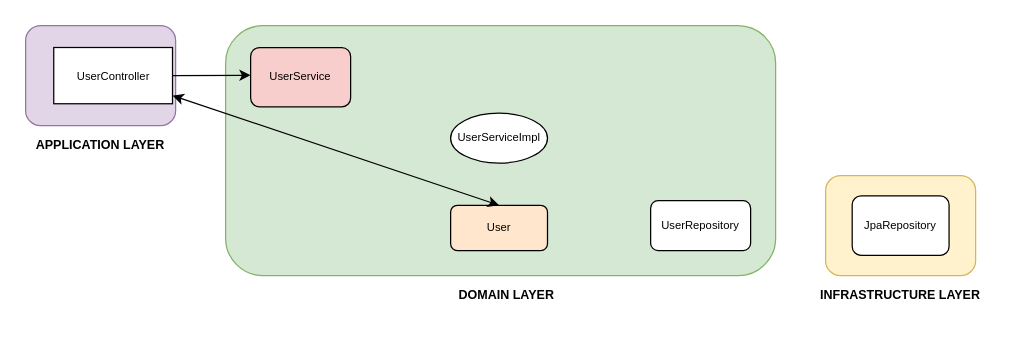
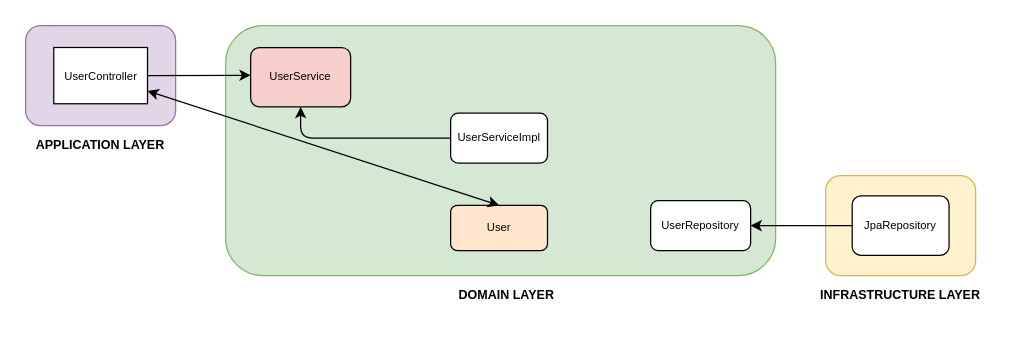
node "UserController": size 119x56 -> 94x56
edge "UserServiceImpl" -> "UserService": added
node "UserServiceImpl": shape ellipse -> rounded rectangle
edge "JpaRepository" -> "UserRepository": added
